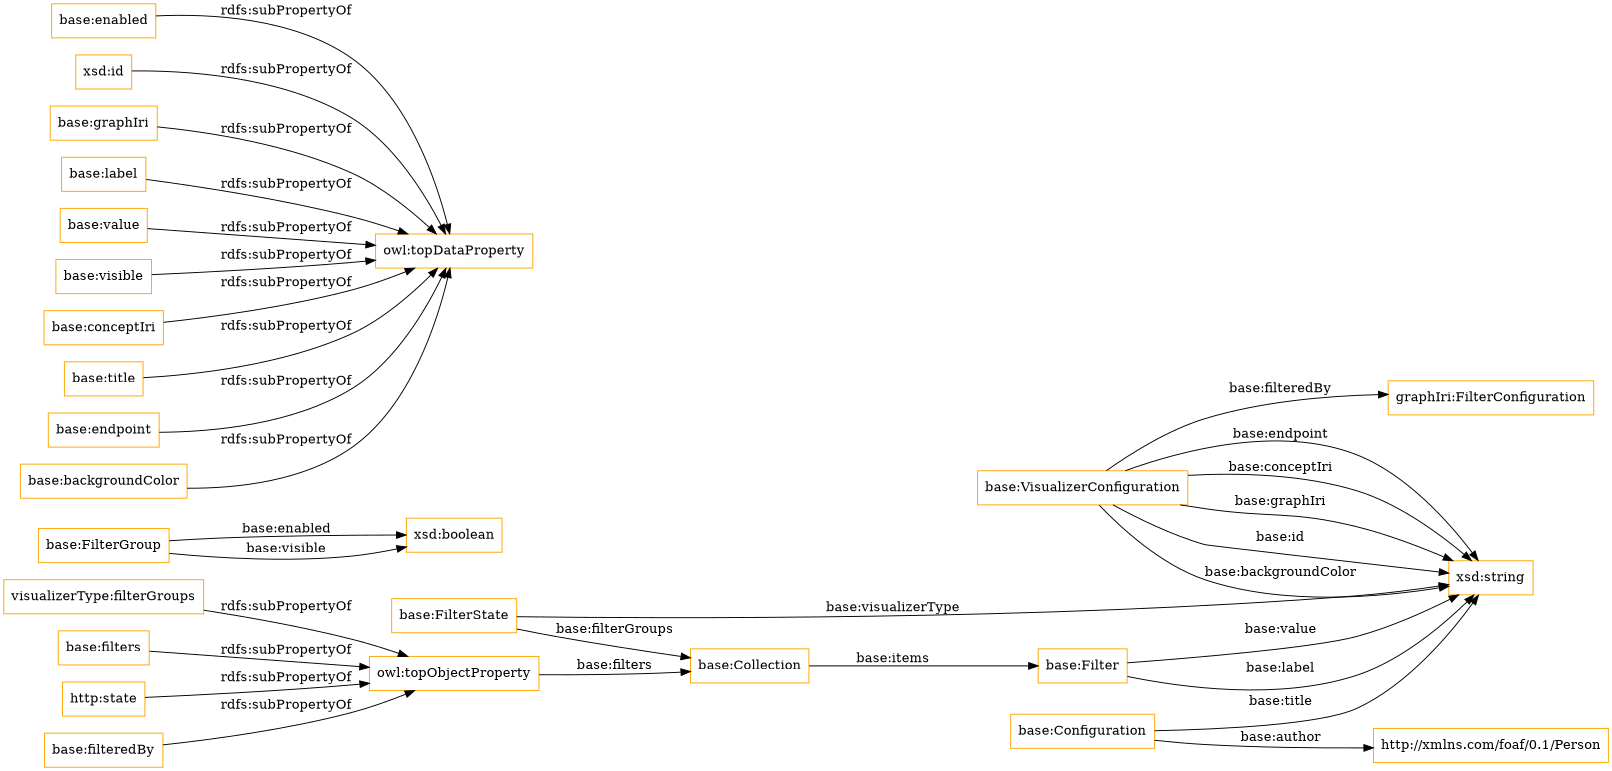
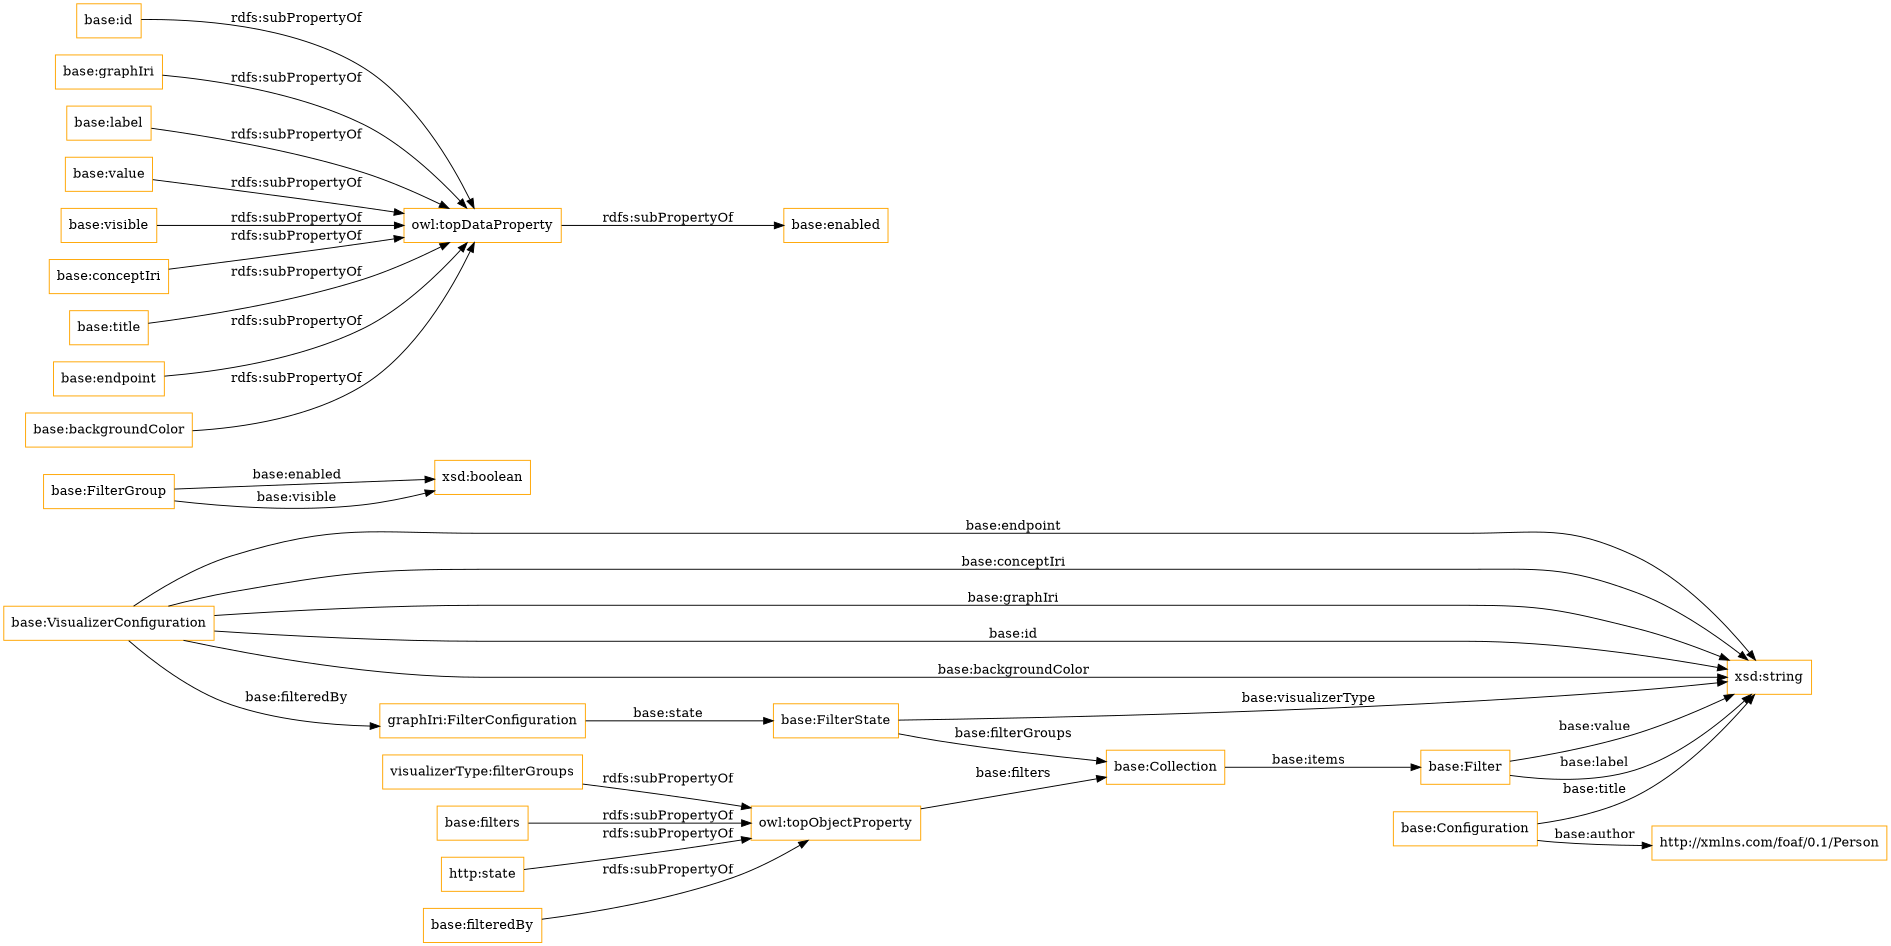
edge "base:enabled" -> "owl:topDataProperty": reversed
node "xsd:id": label "xsd:id" -> "base:id"
edge "graphIri:FilterConfiguration" -> "base:FilterState": added, label "base:state"
